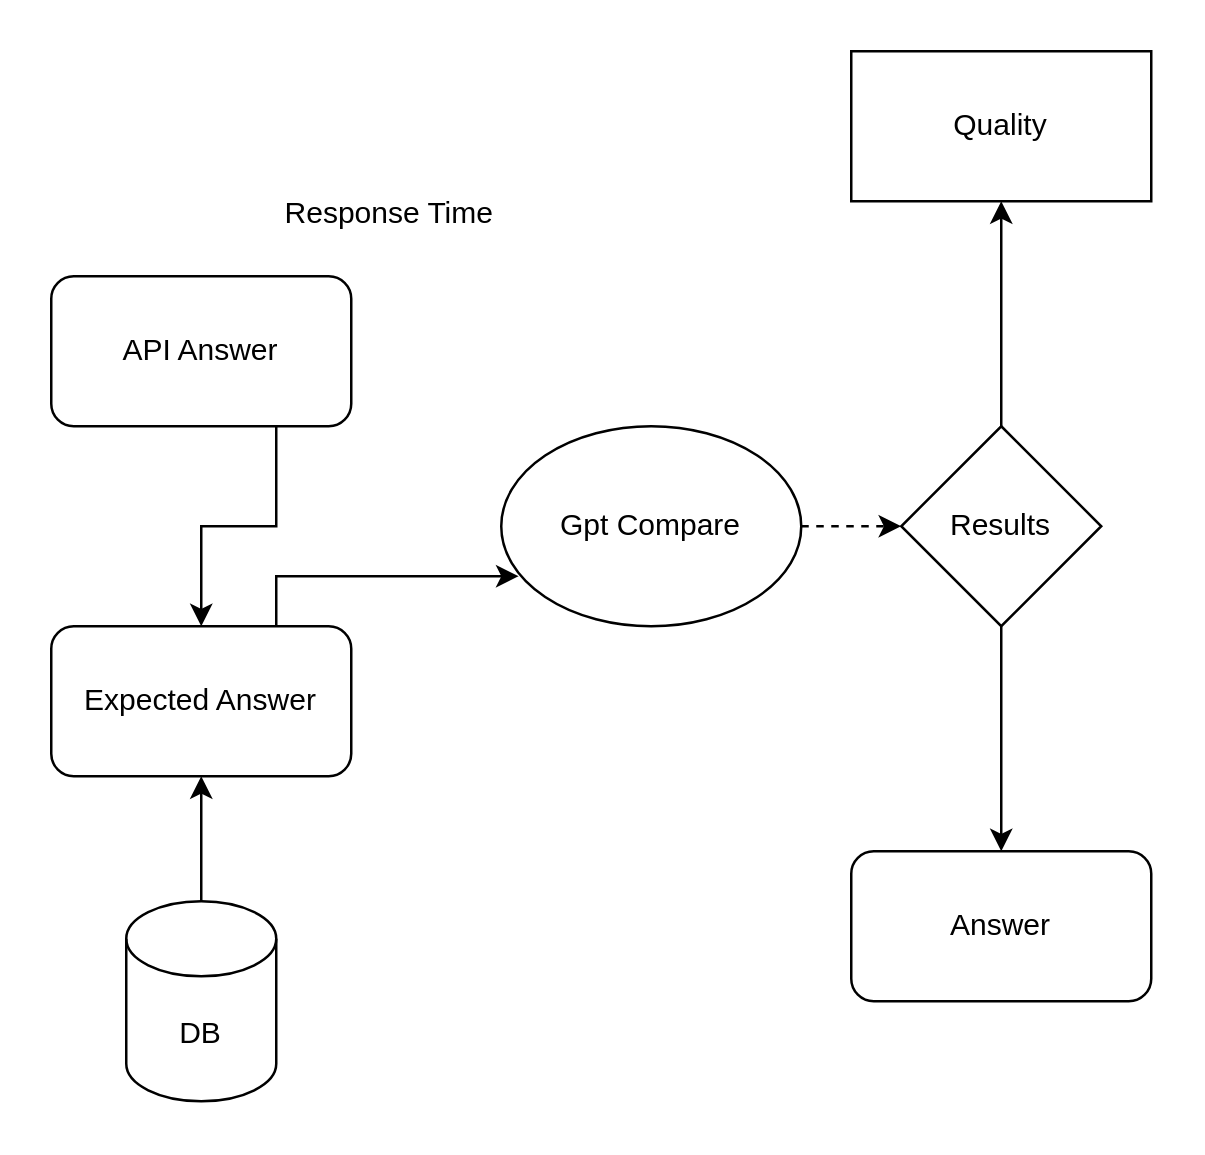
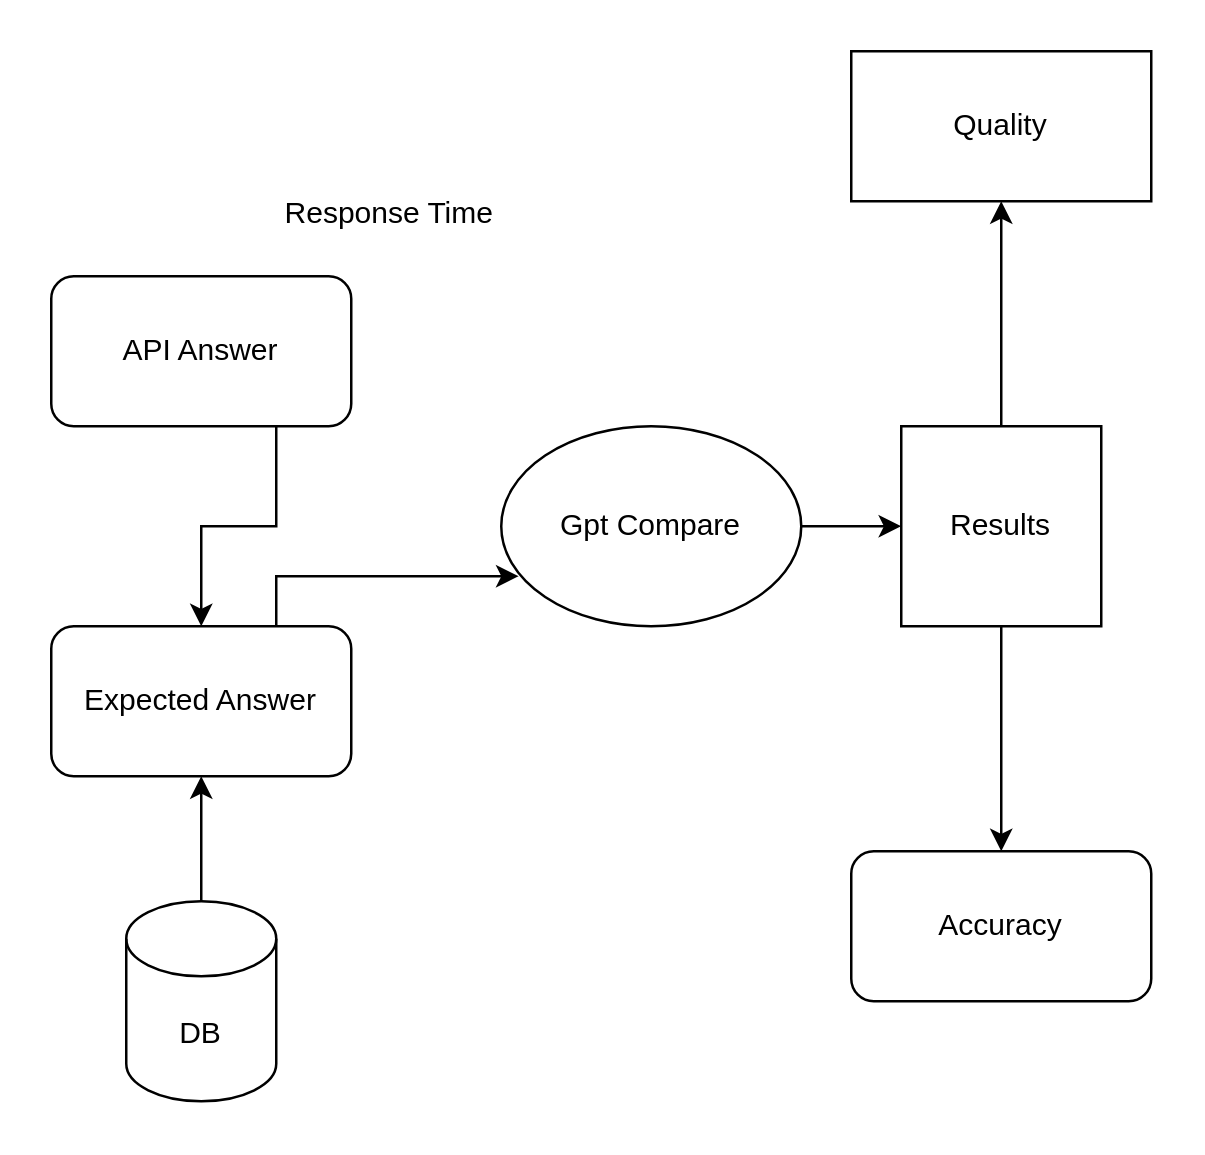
edge "Gpt Compare" -> "Results": style dashed -> solid
node "Results": shape diamond -> rectangle
node "Answer": label "Answer" -> "Accuracy"
